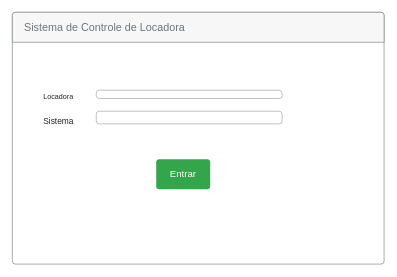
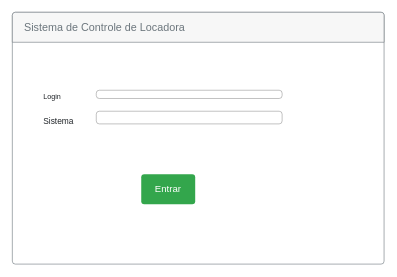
node "Locadora": label "Locadora" -> "Login"
node "Entrar": moved (183, 174) -> (168, 189)
